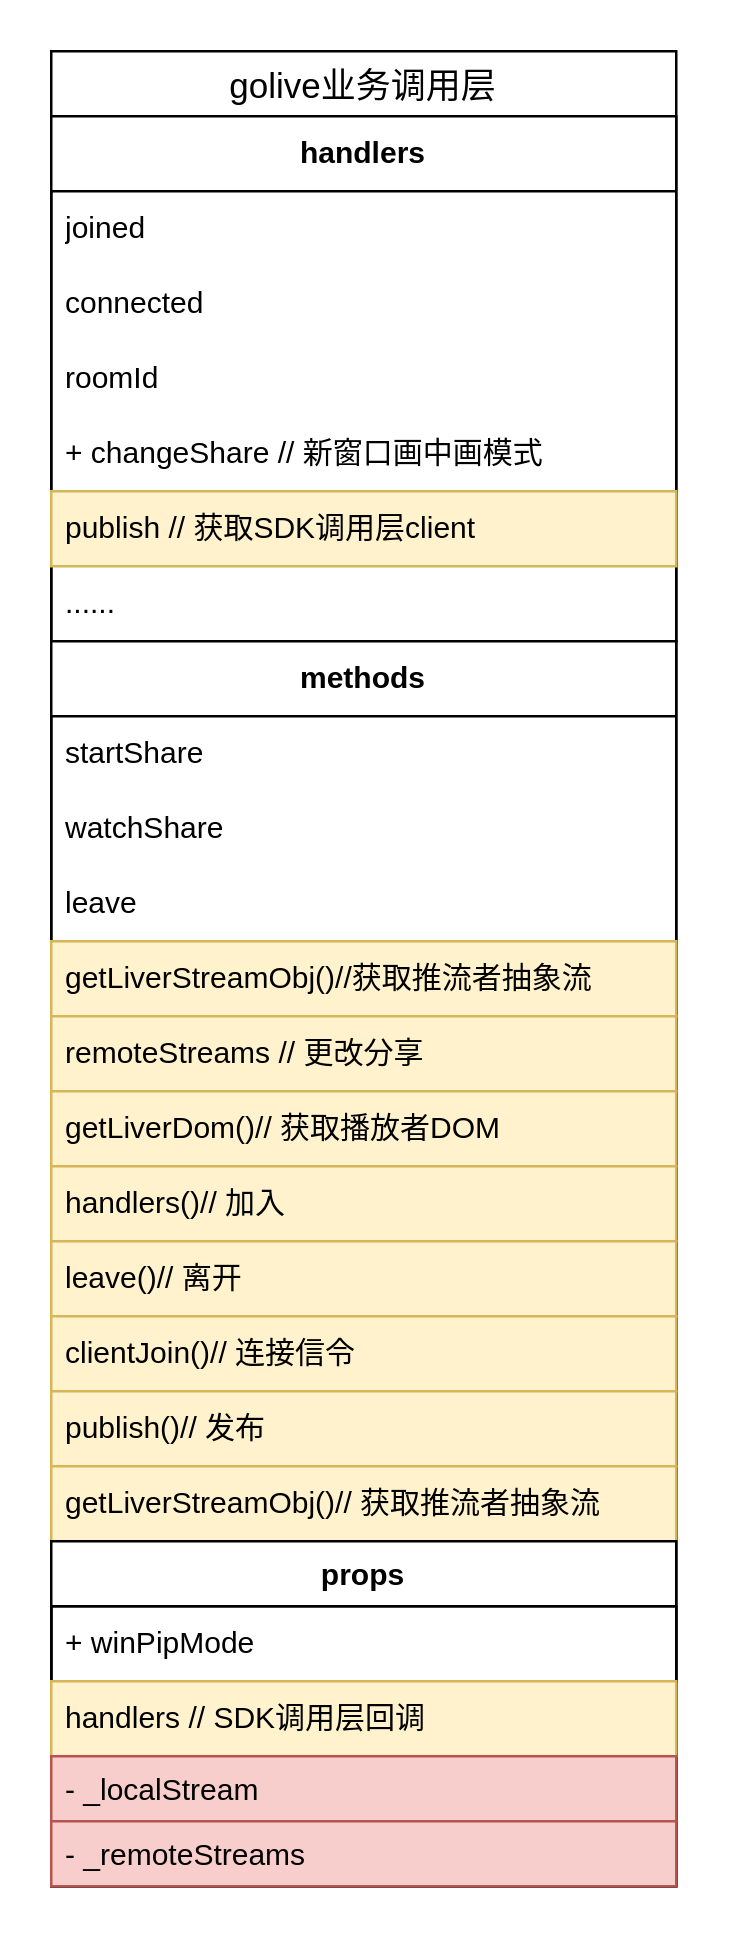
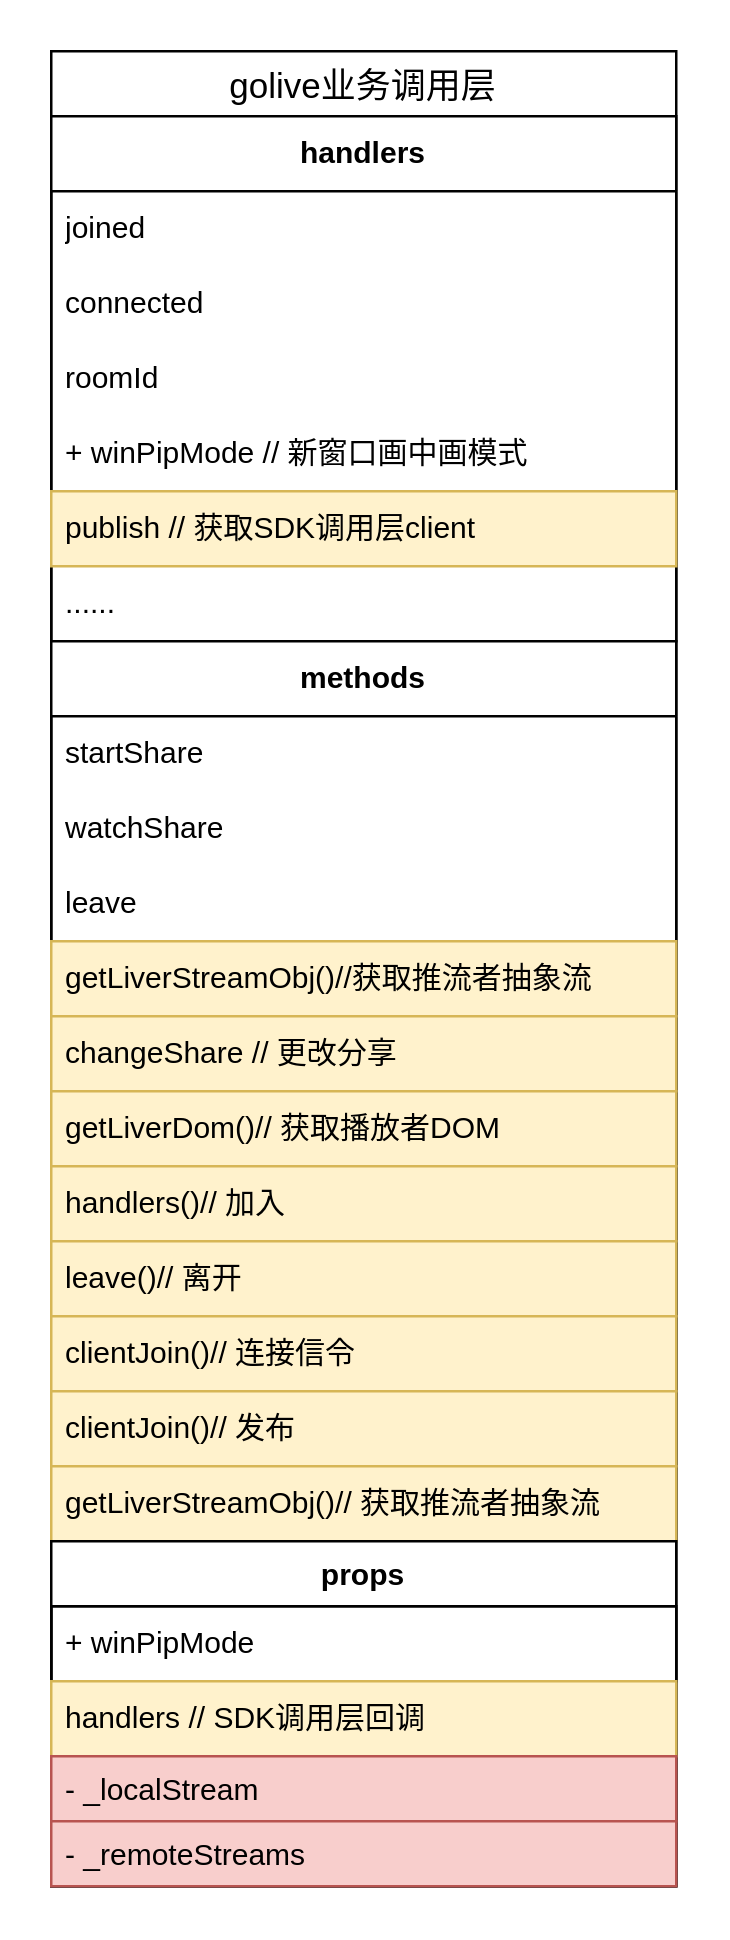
node "+ changeShare // 新窗口画中画模式": label "+ changeShare // 新窗口画中画模式" -> "+ winPipMode // 新窗口画中画模式"
node "remoteStreams // 更改分享": label "remoteStreams // 更改分享" -> "changeShare // 更改分享"
node "publish()// 发布": label "publish()// 发布" -> "clientJoin()// 发布"
